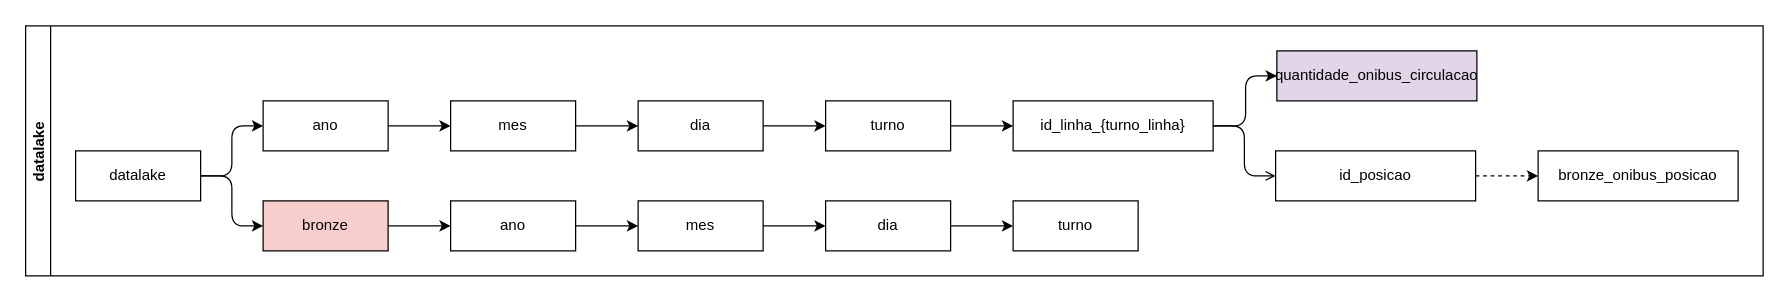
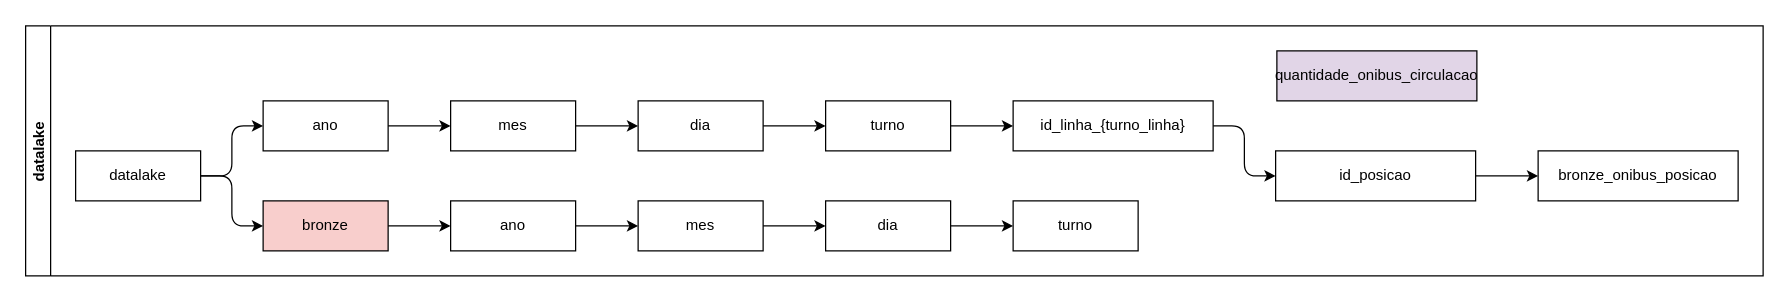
edge "id_linha_{turno_linha}" -> "quantidade_onibus_circulacao": removed
edge "id_linha_{turno_linha}" -> "id_posicao": arrowhead open -> classic
edge "id_posicao" -> "bronze_onibus_posicao": style dashed -> solid
